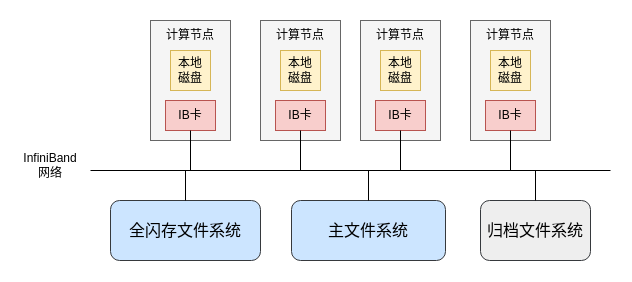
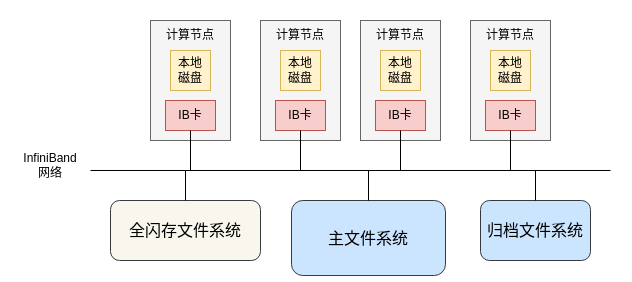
node "全闪存文件系统": fillcolor #cce5ff -> #f9f7ed
node "主文件系统": size 154x60 -> 154x75
node "归档文件系统": fillcolor #eeeeee -> #cce5ff
